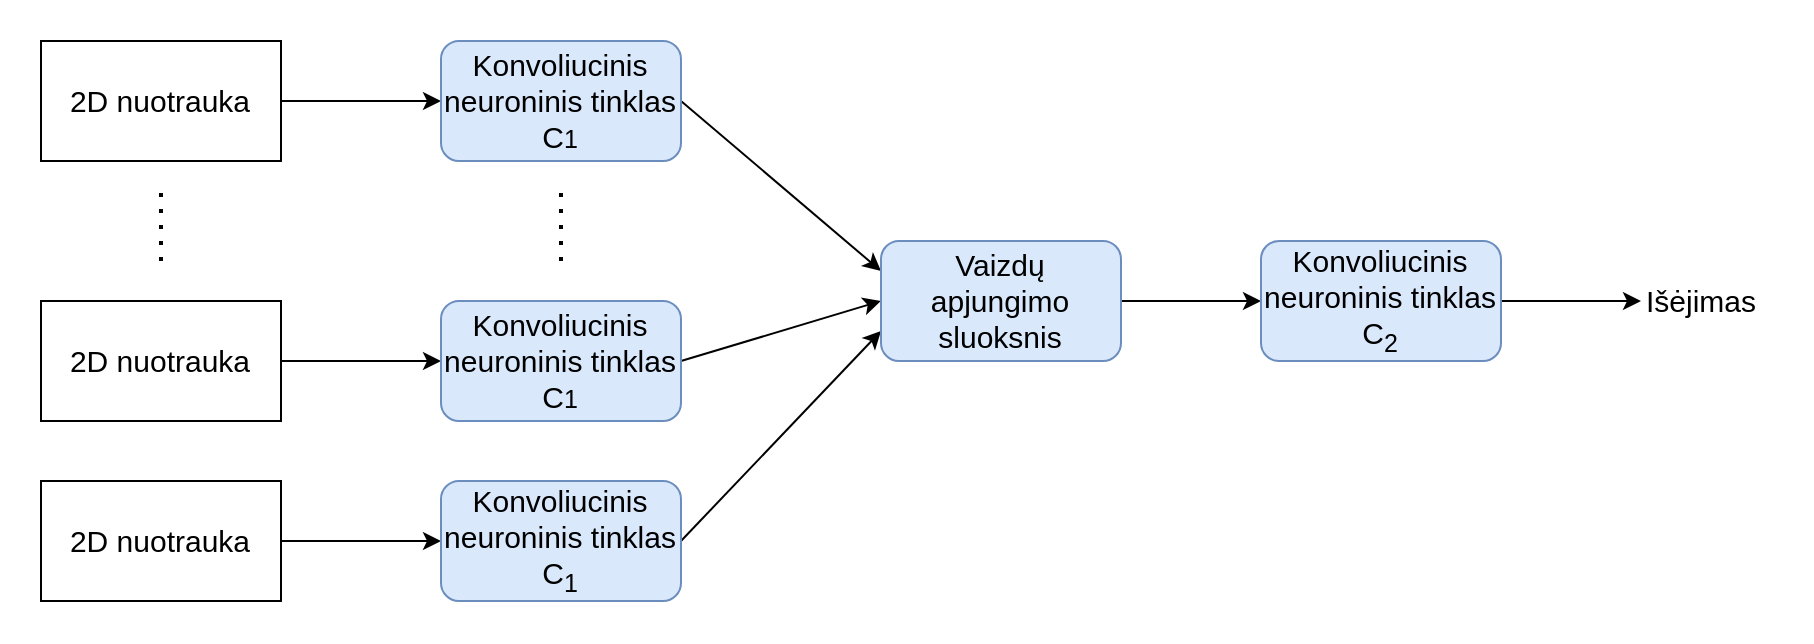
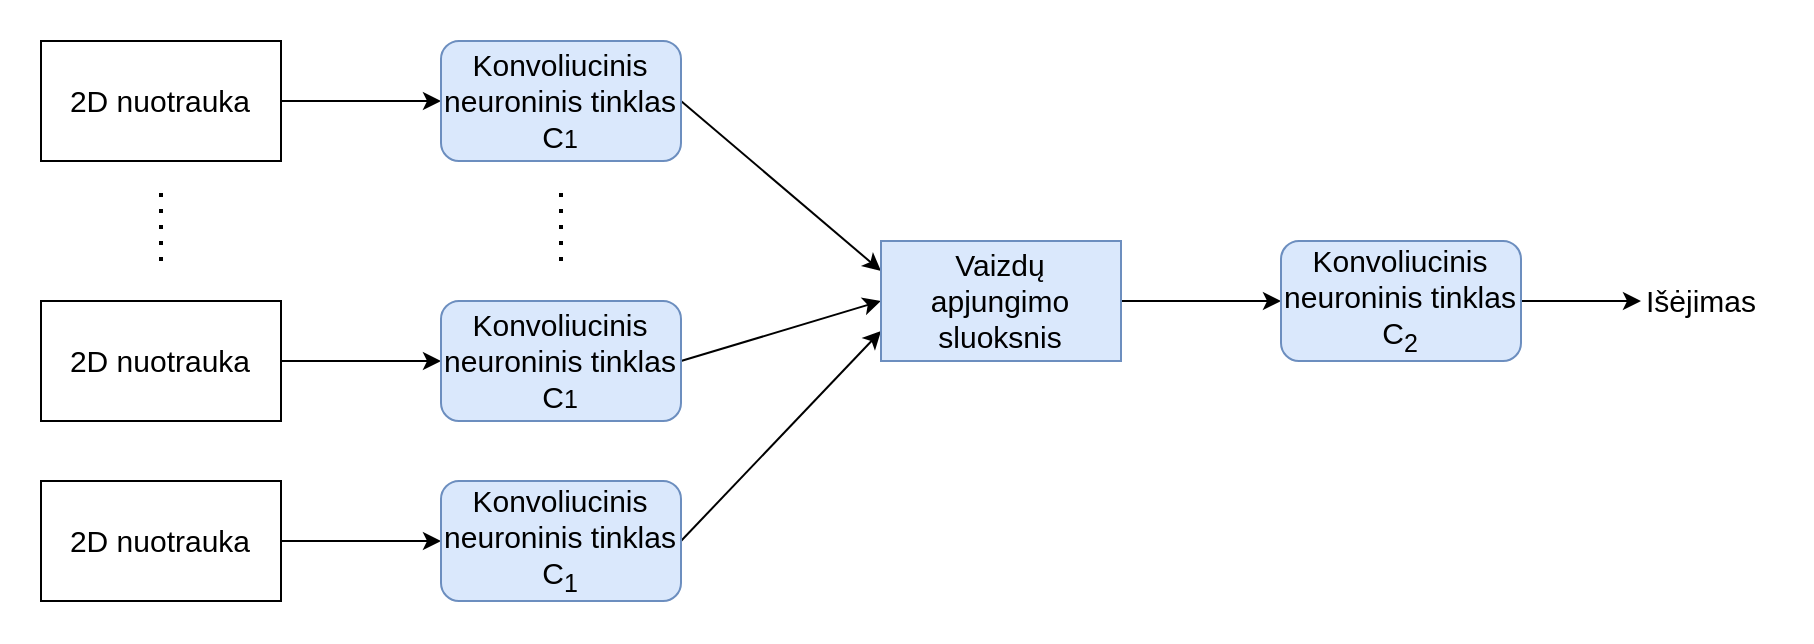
node "Vaizdųapjungimosluoksnis": shape rounded rectangle -> rectangle
node "Konvoliucinisneuroninis tinklasC2": moved (1381, 301) -> (1401, 301)
